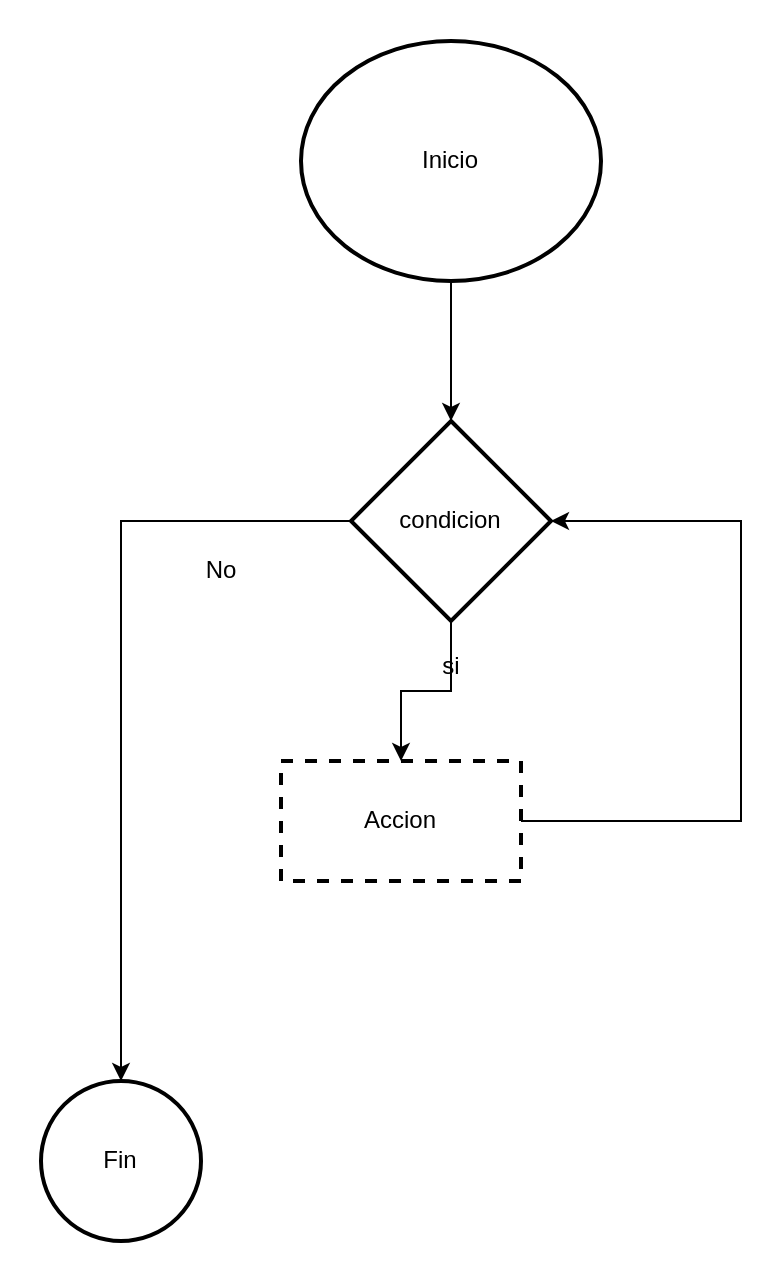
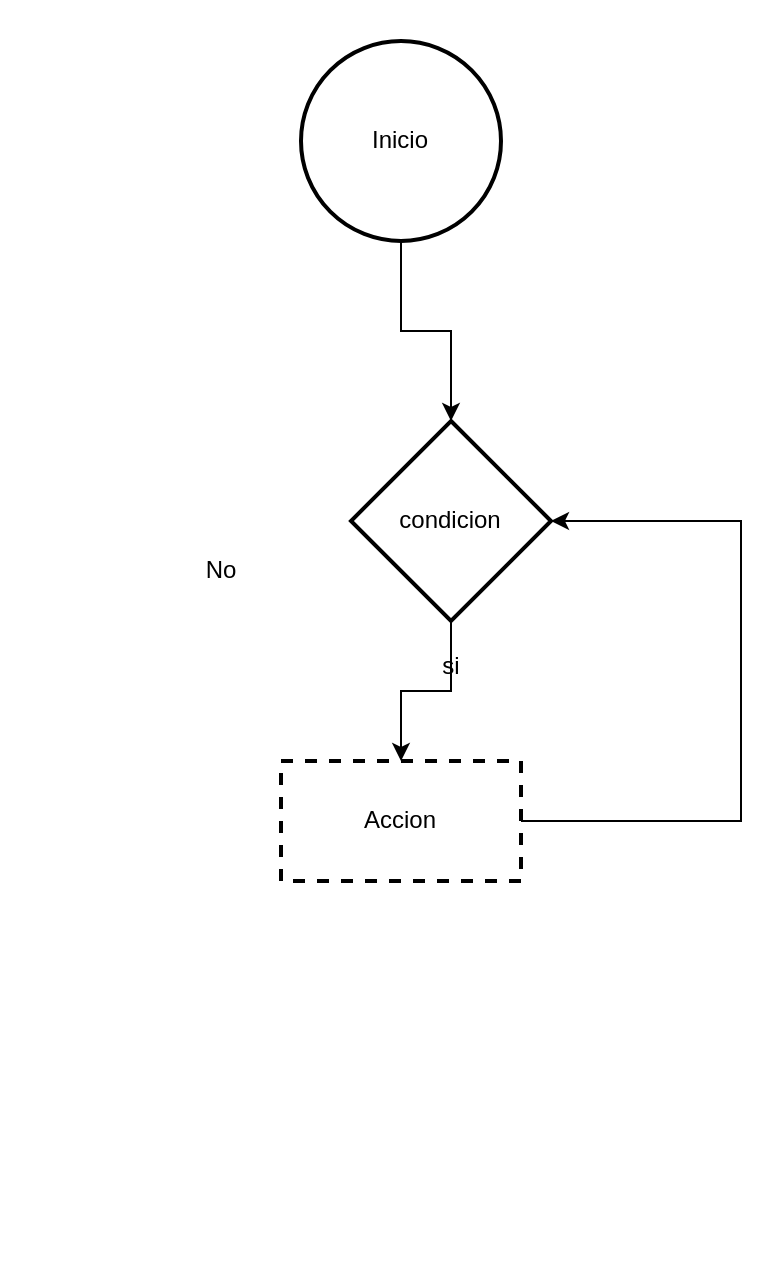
node "Inicio": size 300x240 -> 200x200
edge "condicion" -> "Fin": removed
node "Fin": removed
